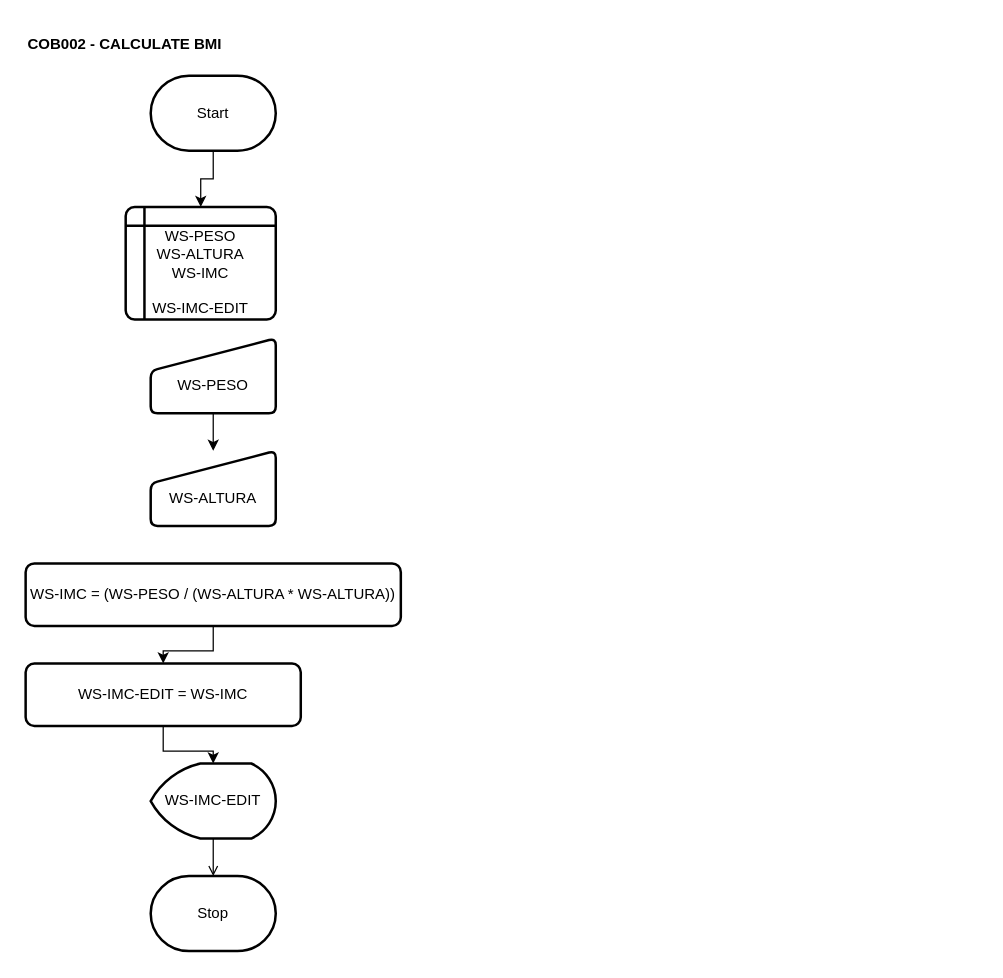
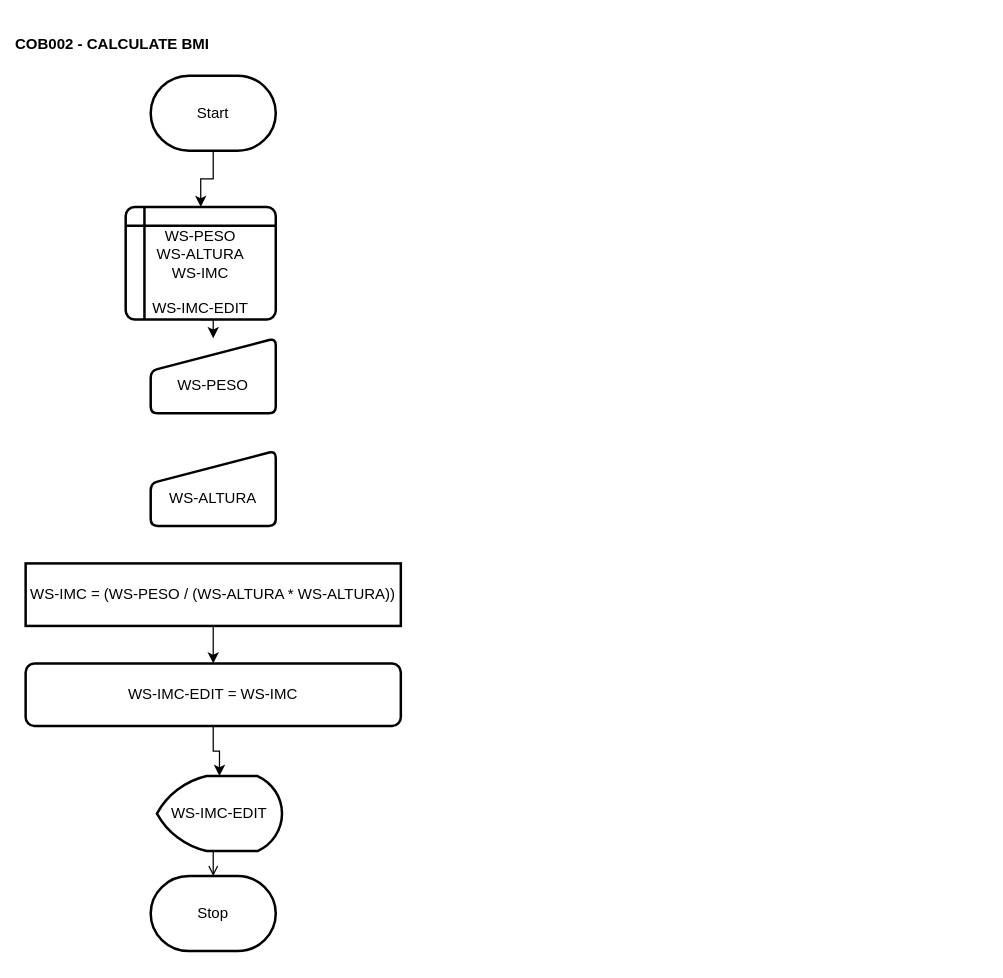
node "COB002 - CALCULATE BMI": moved (501, 44) -> (488, 44)
edge "WS-PESO WS-ALTURA WS-IMC WS-IMC-EDIT" -> "WS-PESO": added
edge "WS-PESO" -> "WS-ALTURA": removed
node "WS-IMC = (WS-PESO / (WS-ALTURA * WS-ALTURA))": shape rounded rectangle -> rectangle
node "WS-IMC-EDIT = WS-IMC": size 275x63 -> 375x63
node "WS-IMC-EDIT": moved (213, 801) -> (219, 813)
